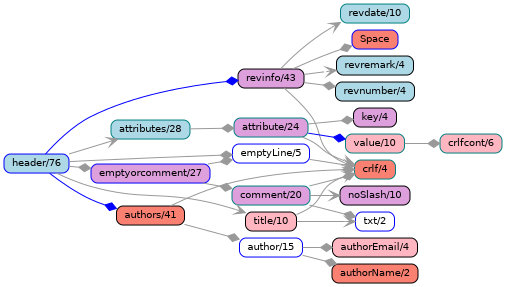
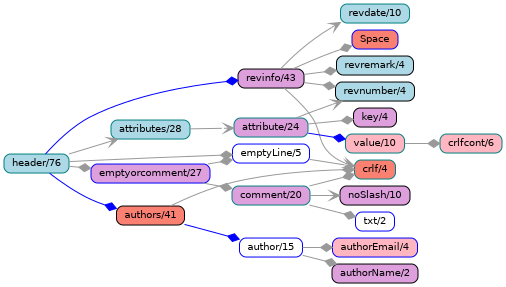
edge "revinfo/43" -> "revremark/4": arrowhead vee -> diamond
edge "attributes/28" -> "attribute/24": arrowhead diamond -> vee
edge "attribute/24" -> "crlf/4": now "attribute/24" -> "revnumber/4"
node "header/76": color blue -> teal
node "title/10": removed
edge "authors/41" -> "author/15": color grey60 -> blue
node "authorEmail/4": color black -> blue
node "authorName/2": fillcolor salmon -> plum
